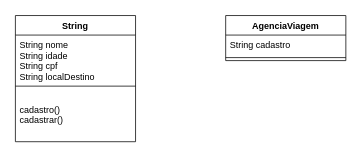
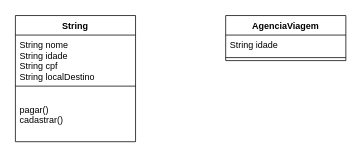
node "String cadastro": label "String cadastro" -> "String idade"
node "cadastro() cadastrar()": label "cadastro() cadastrar()" -> "pagar() cadastrar()"
